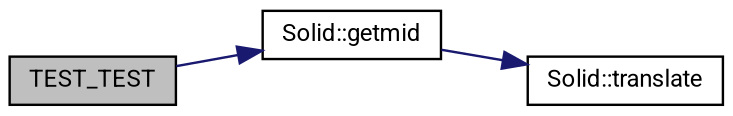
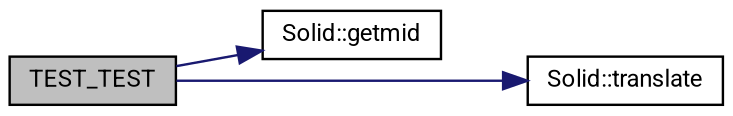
edge "Solid::getmid" -> "Solid::translate": now "TEST_TEST" -> "Solid::translate"
